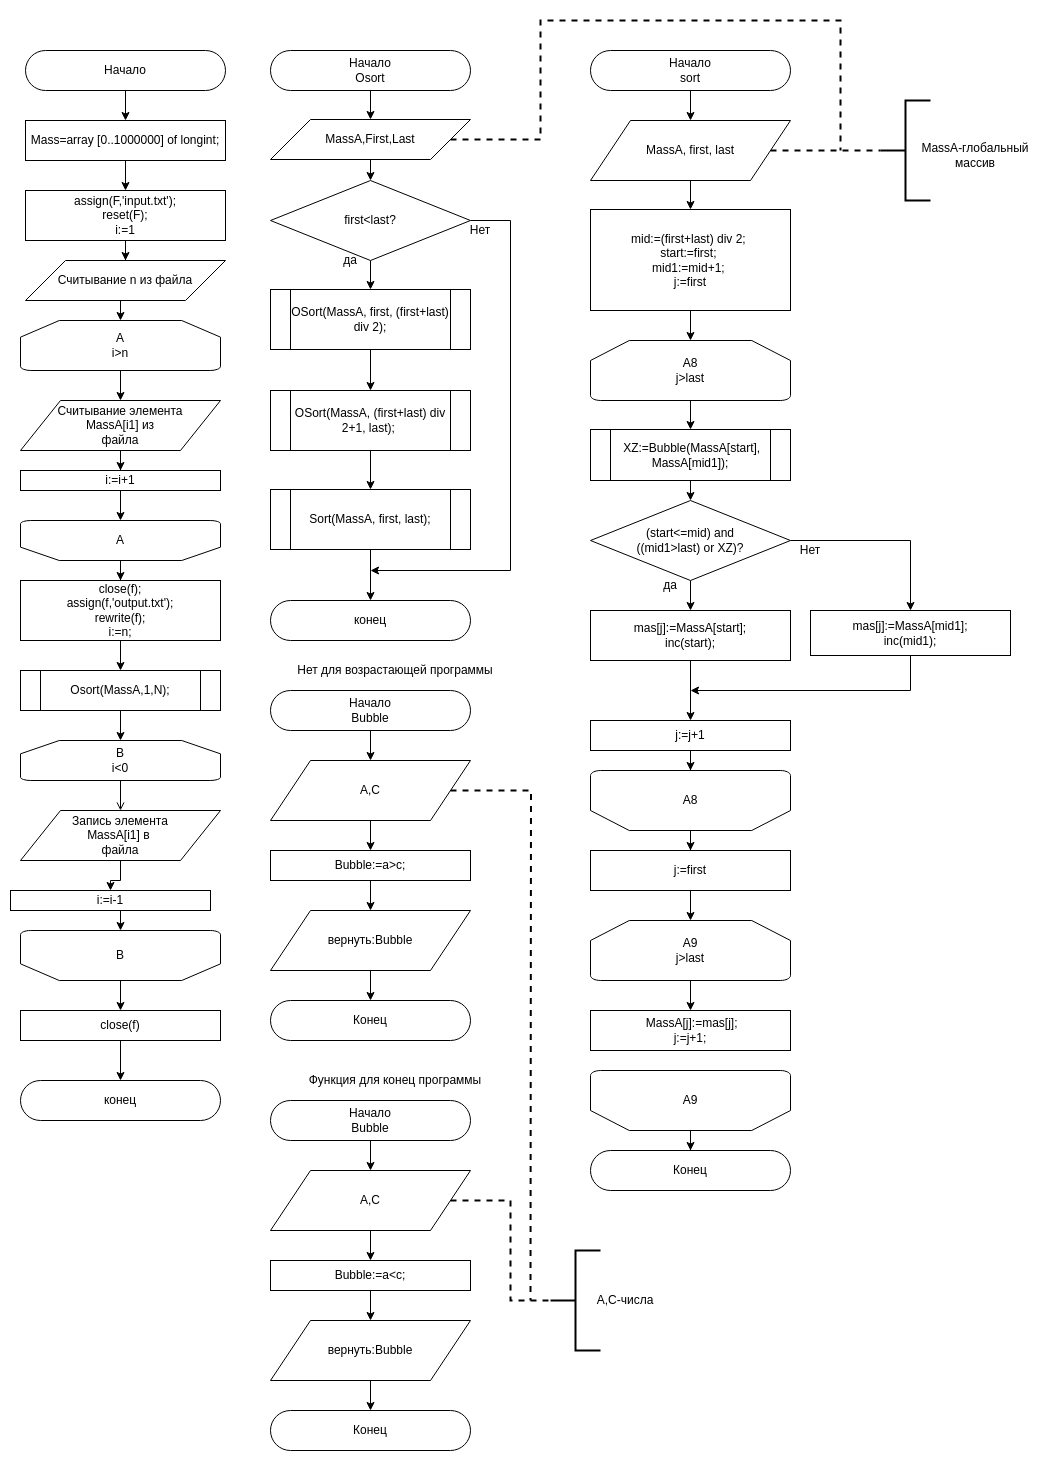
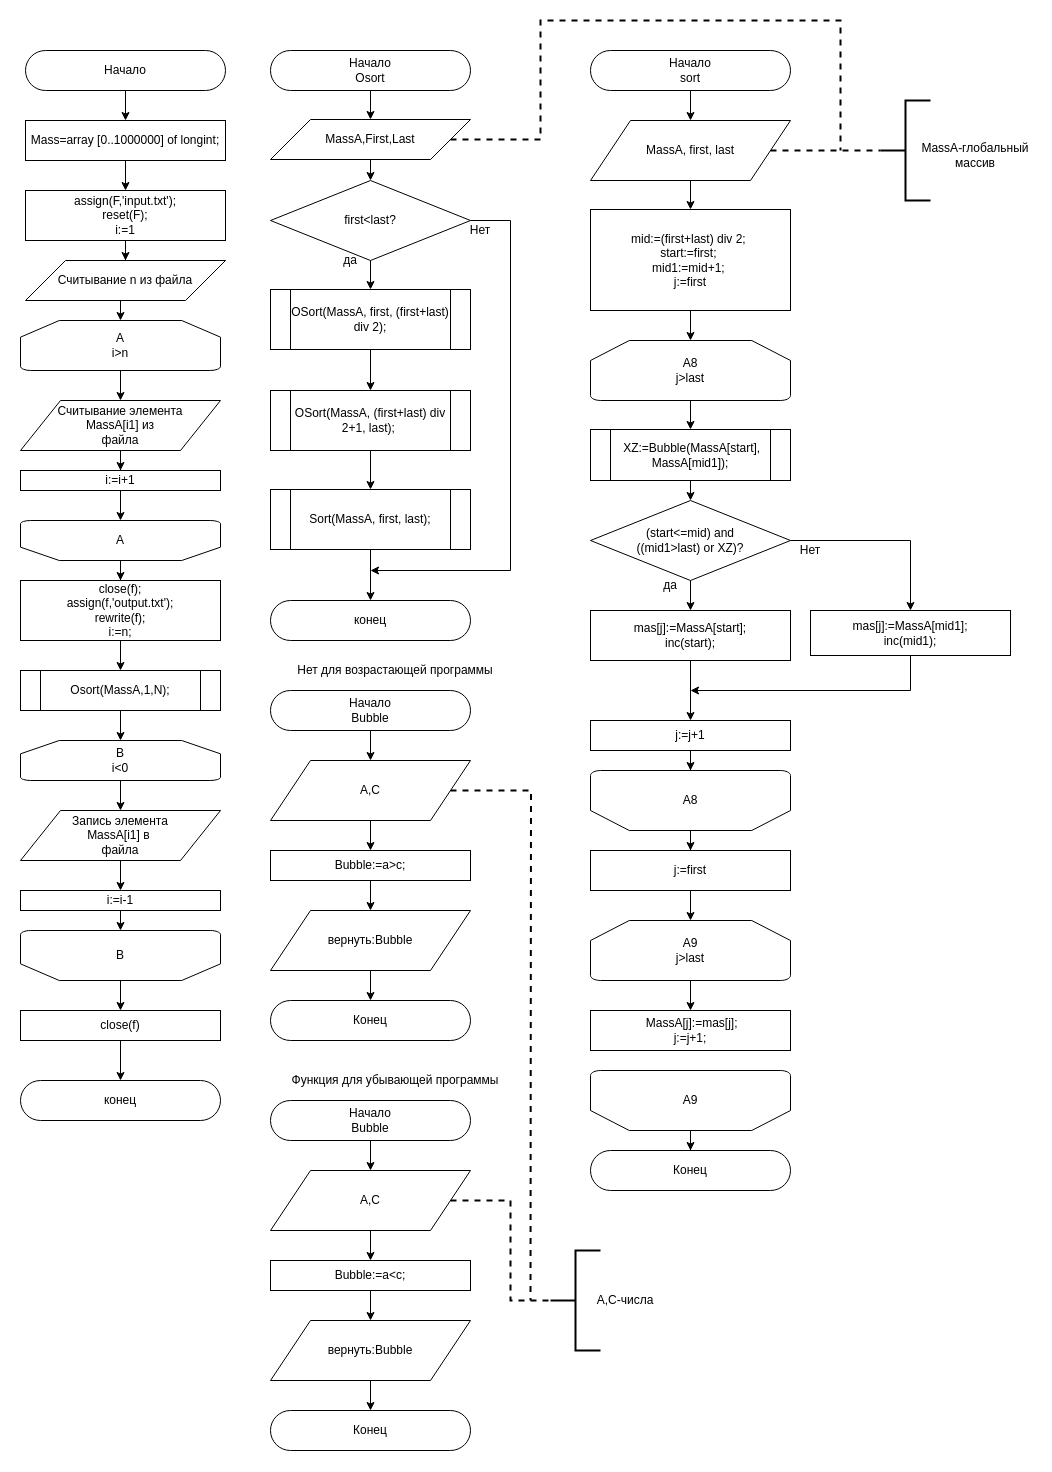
edge "B i<0" -> "Запись элемента MassA[i1] в файла": arrowhead open -> classic
node "i:=i-1": moved (111, 901) -> (121, 901)
node "Функция для конец программы": label "Функция для конец программы" -> "Функция для убывающей программы"
